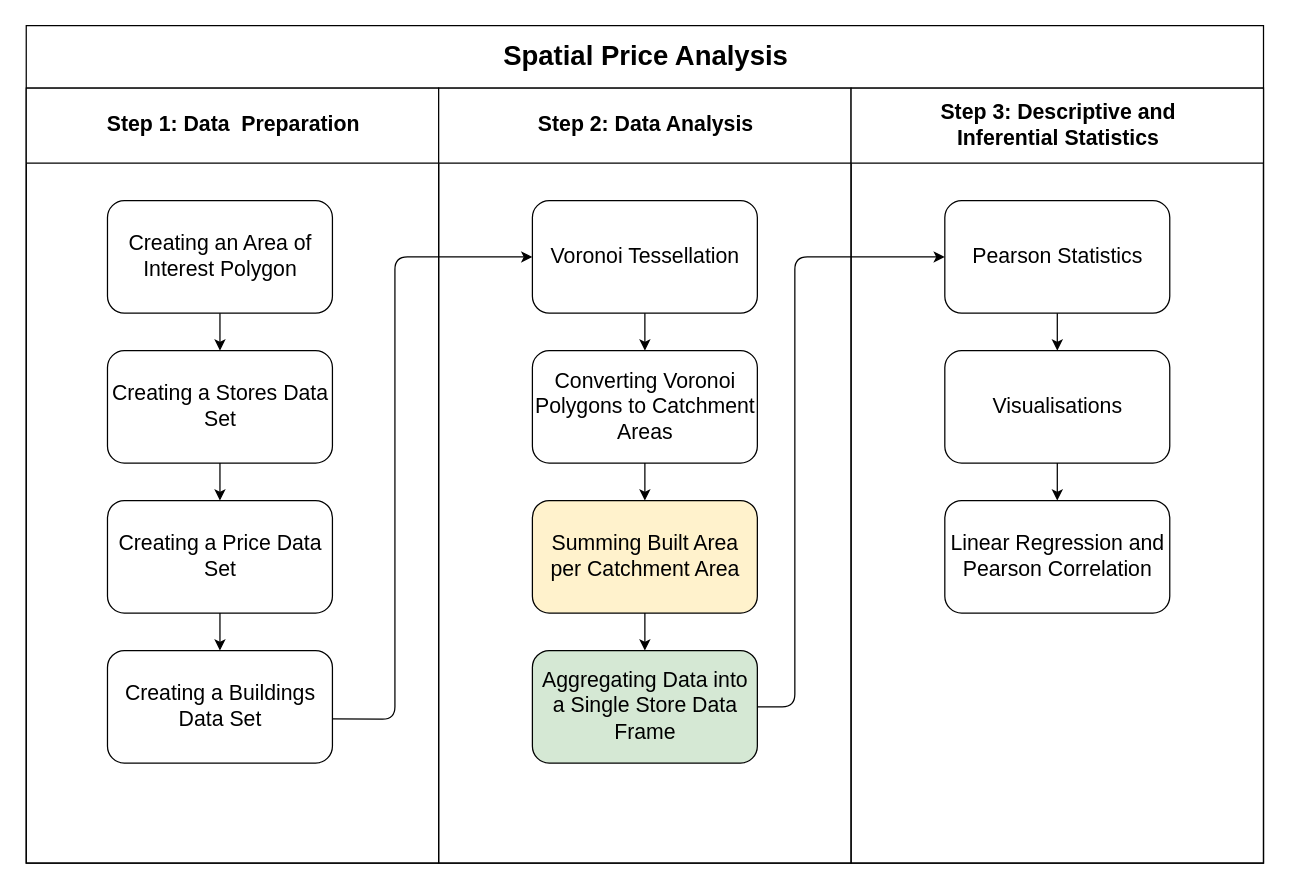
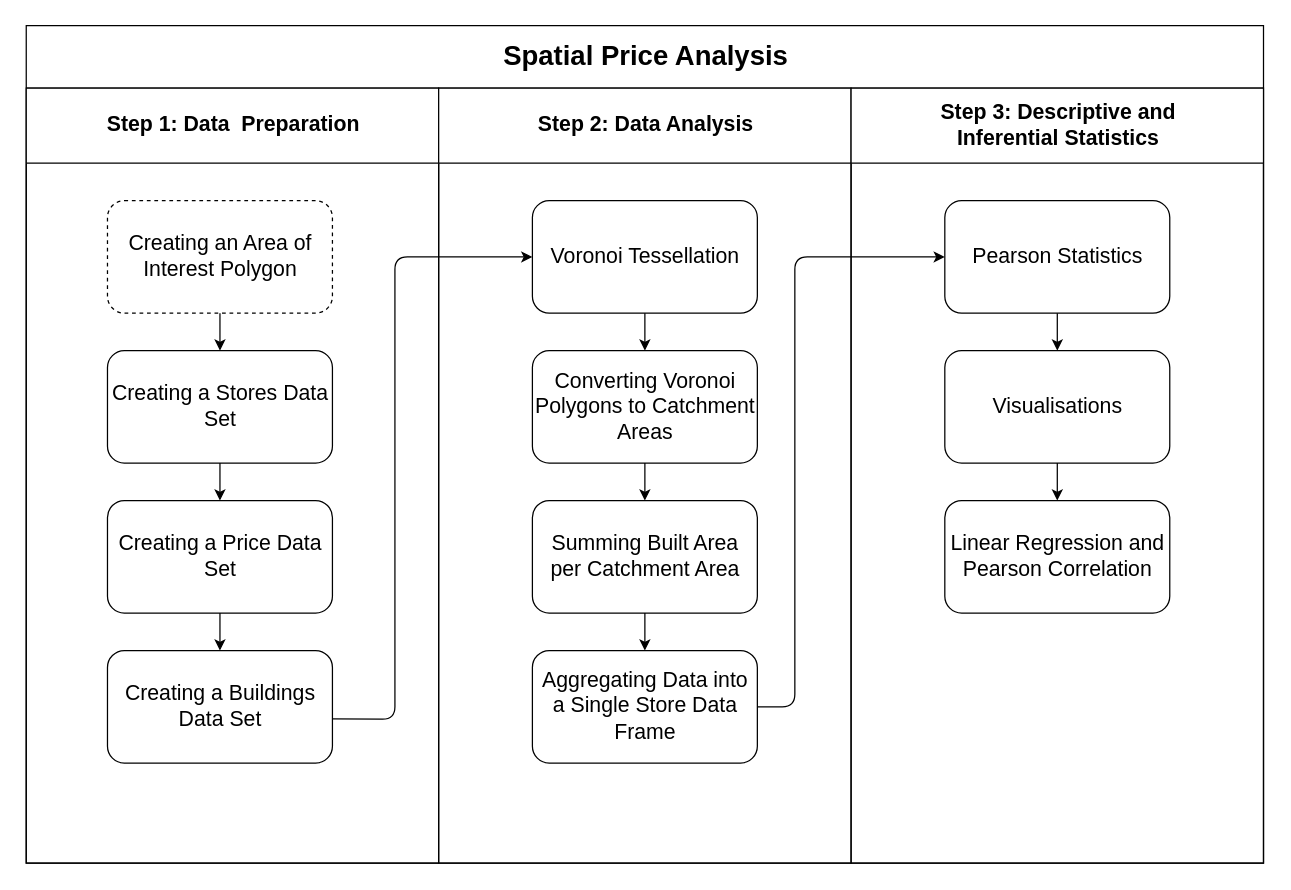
node "Creating an Area of Interest Polygon": style solid -> dashed
node "Summing Built Area per Catchment Area": fillcolor #fff2cc -> #ffffff
node "Aggregating Data into a Single Store Data Frame": fillcolor #d5e8d4 -> #ffffff
